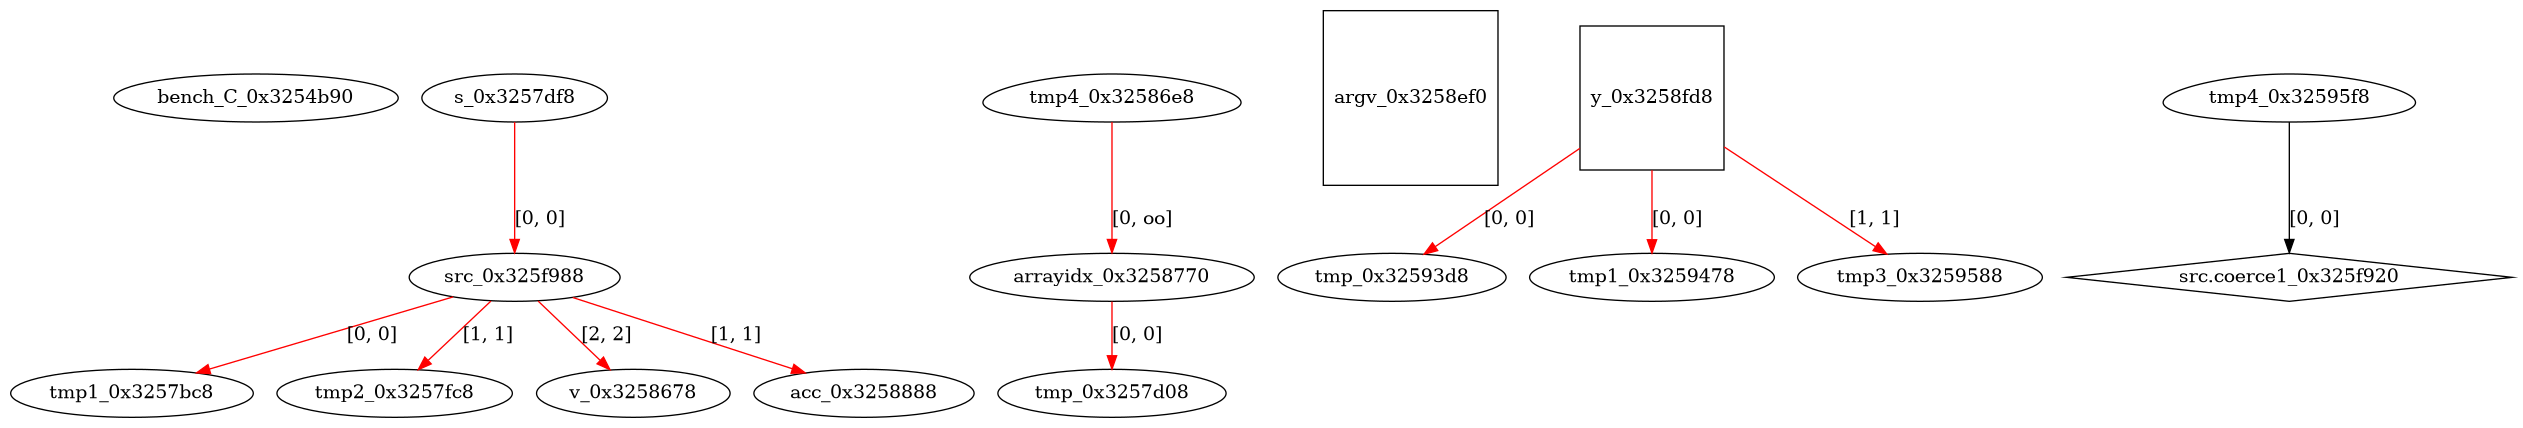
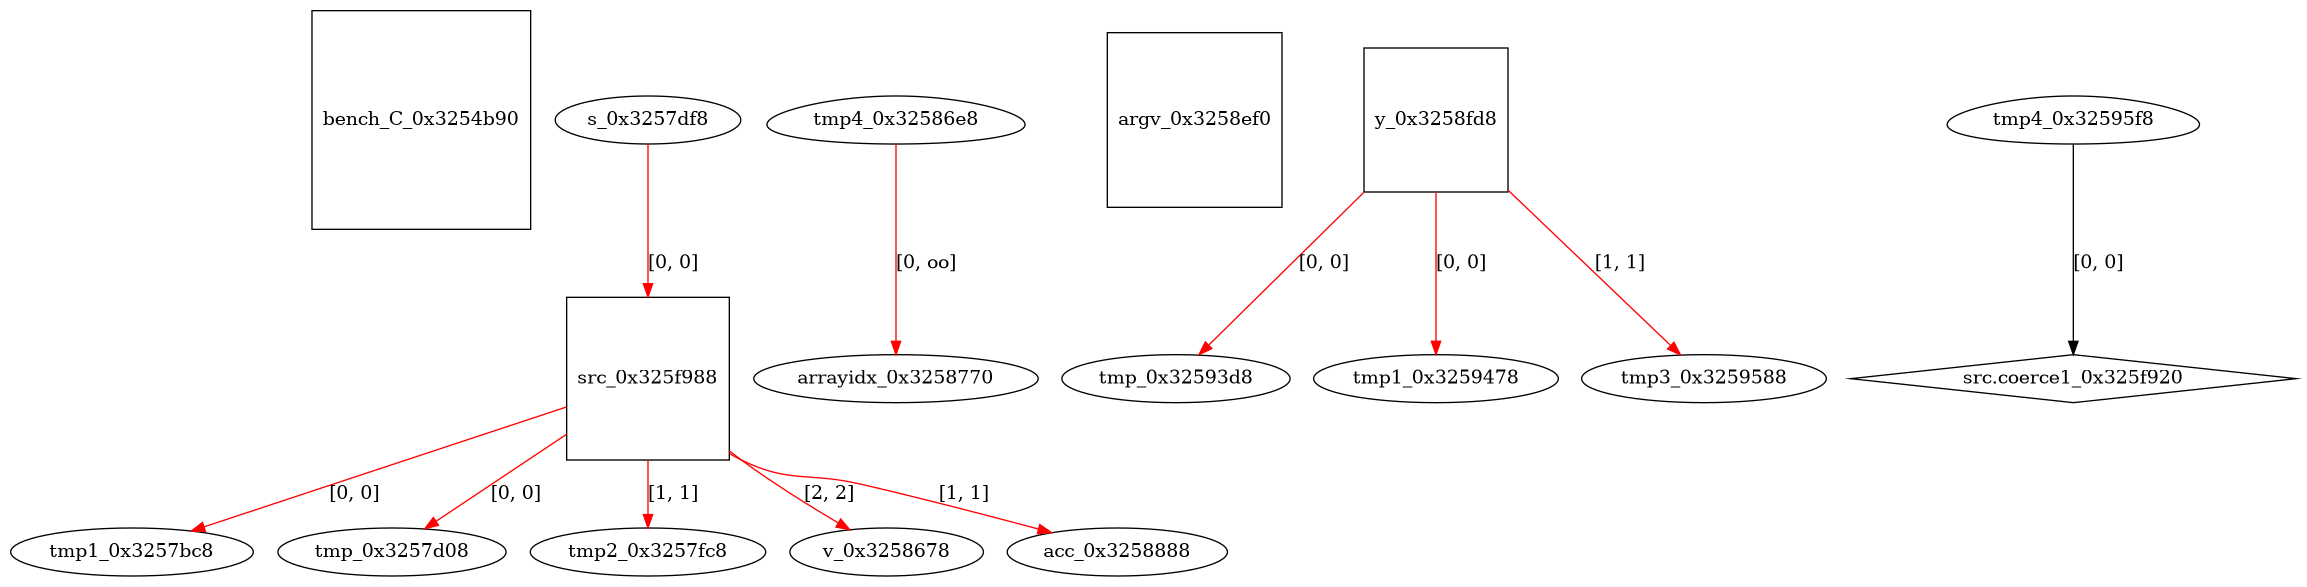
node "bench_C_0x3254b90": shape ellipse -> square
node "src_0x325f988": shape ellipse -> square
edge "arrayidx_0x3258770" -> "tmp_0x3257d08": now "src_0x325f988" -> "tmp_0x3257d08"
